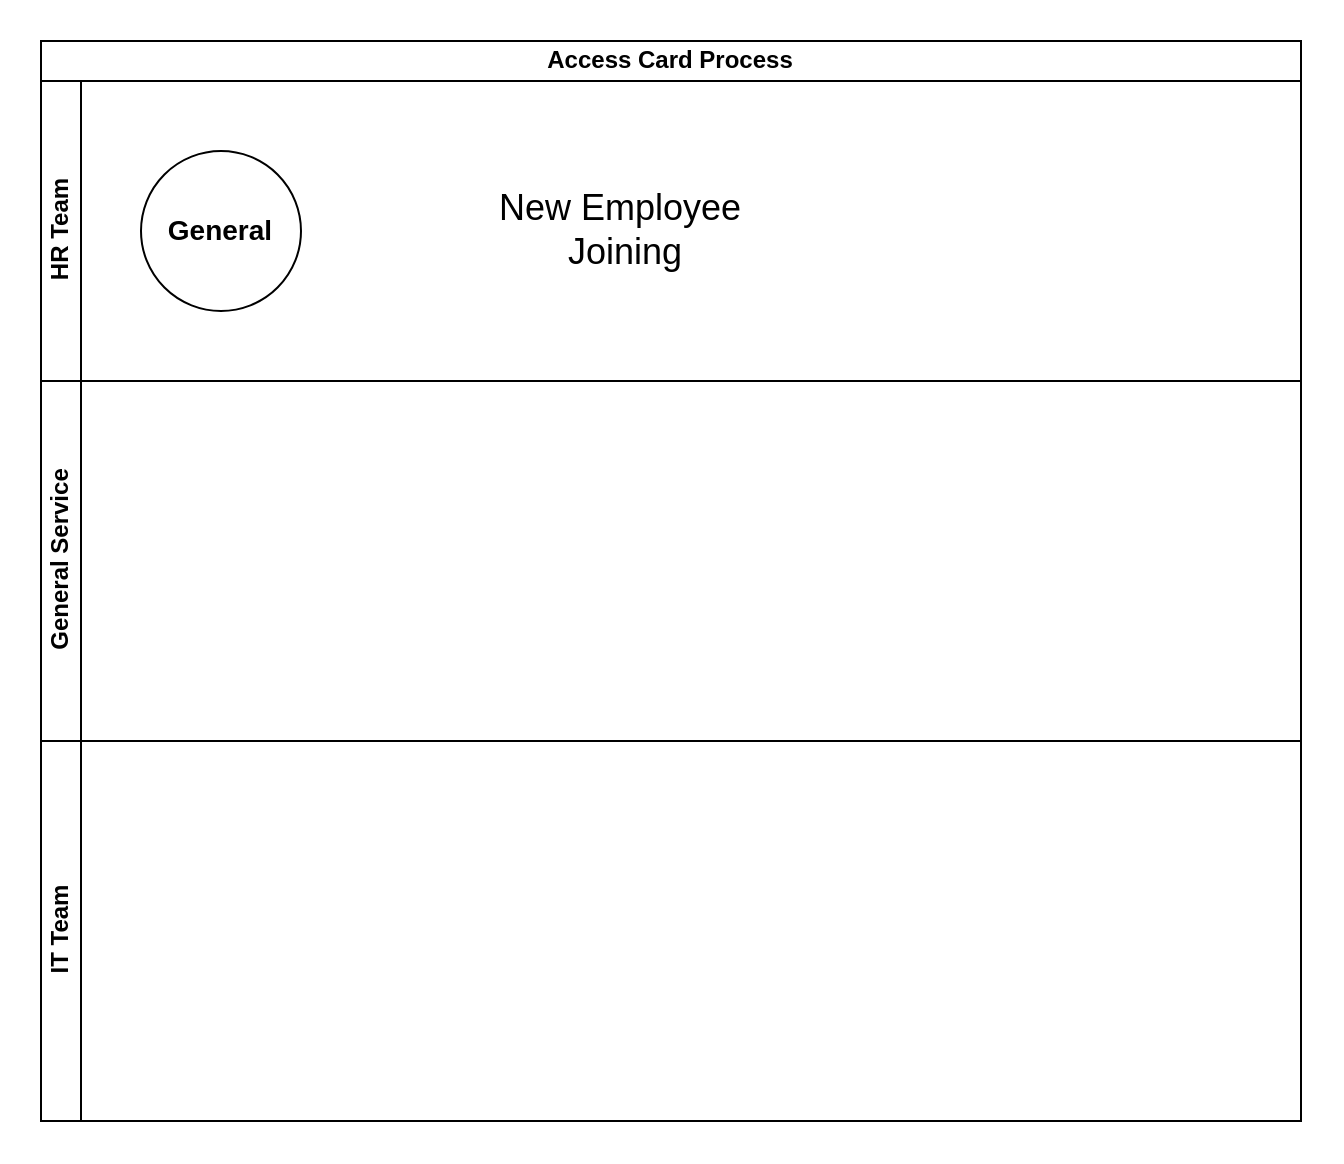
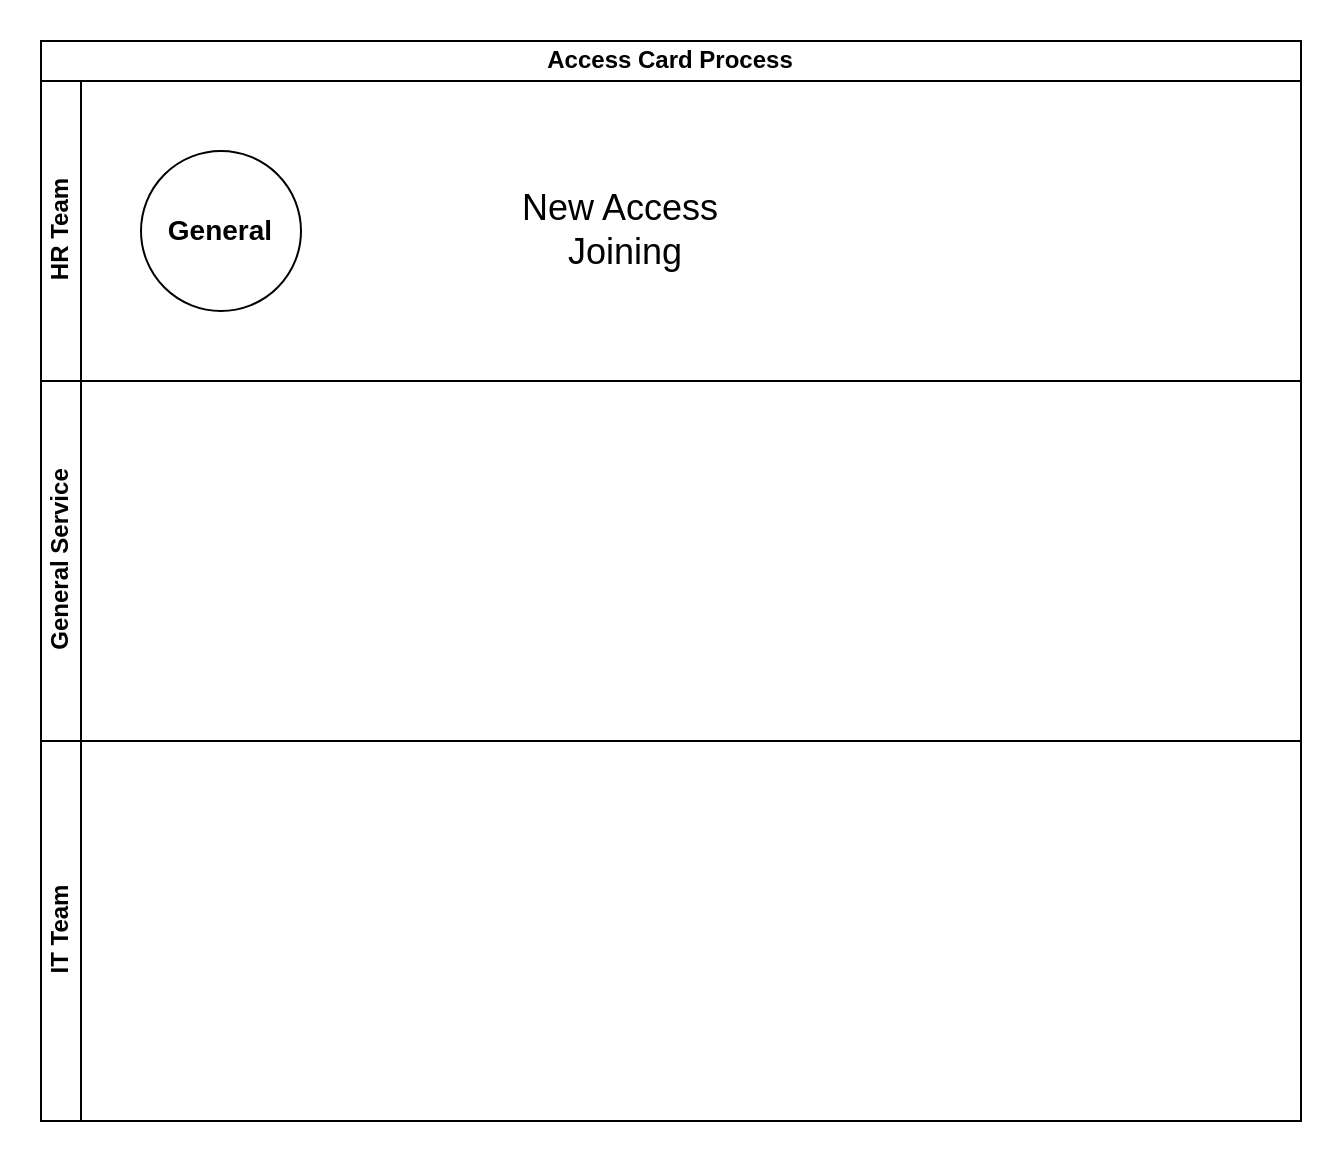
node "New Employee Joining": label "New Employee Joining" -> "New Access Joining"
